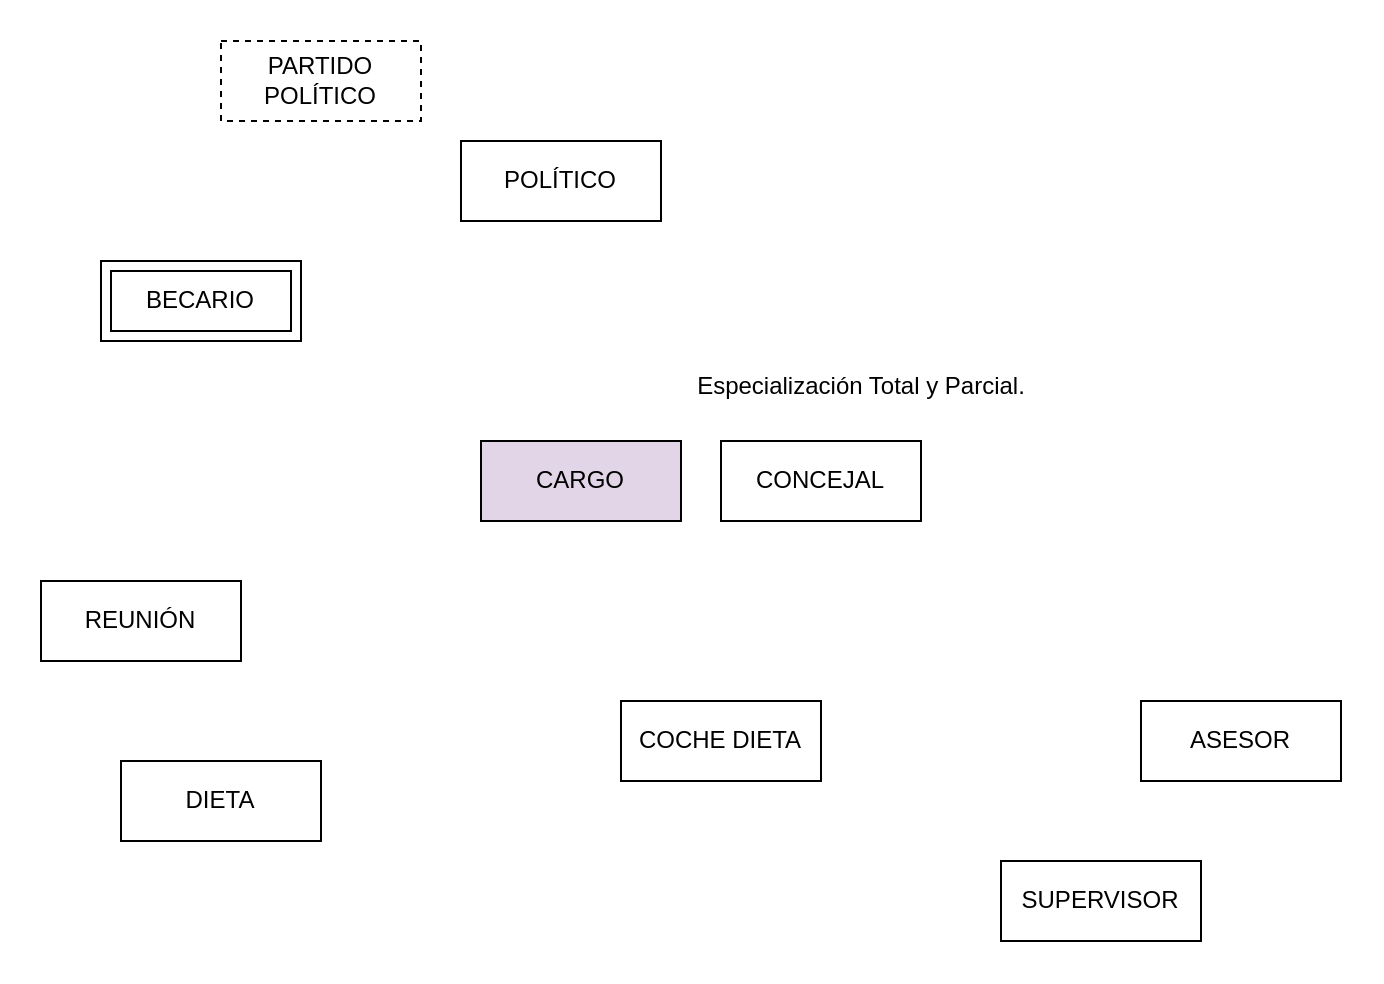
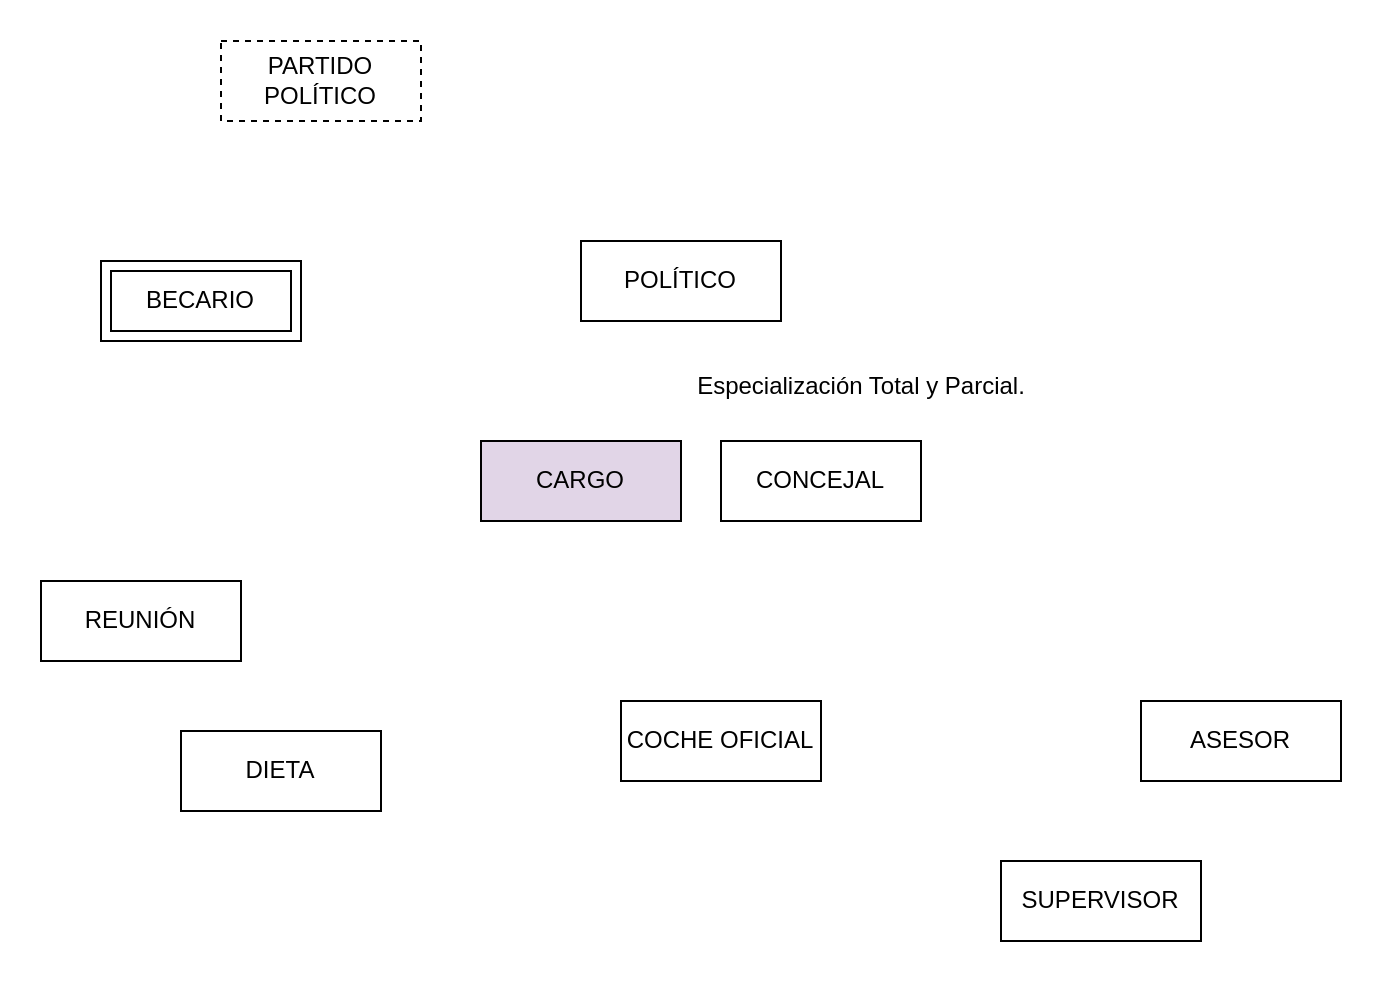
node "POLÍTICO": moved (561, 181) -> (681, 281)
node "COCHE DIETA": label "COCHE DIETA" -> "COCHE OFICIAL"
node "DIETA": moved (221, 801) -> (281, 771)
